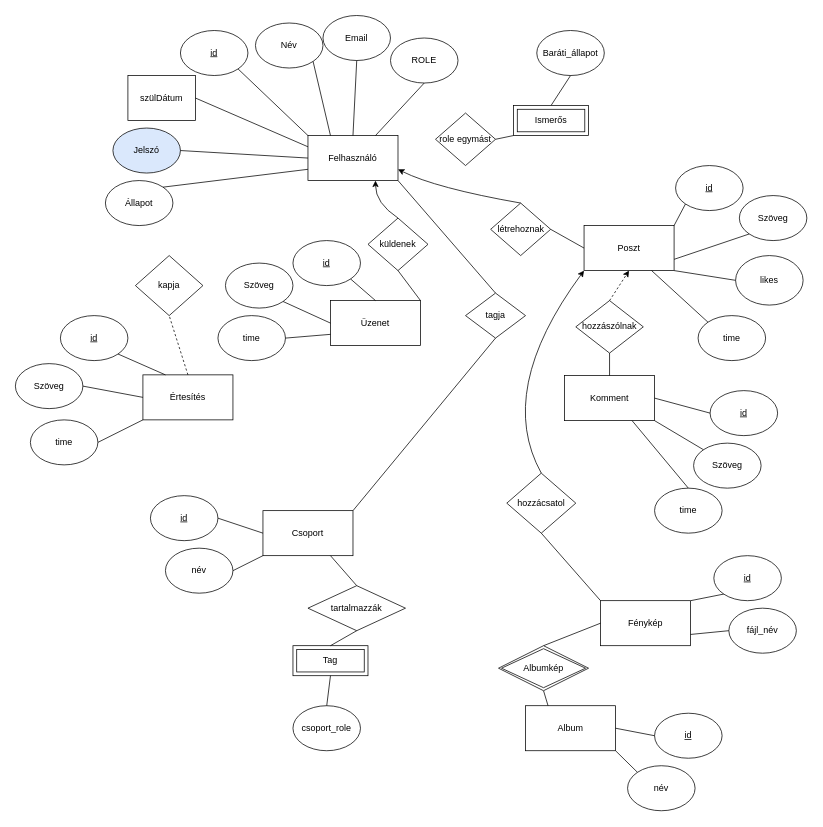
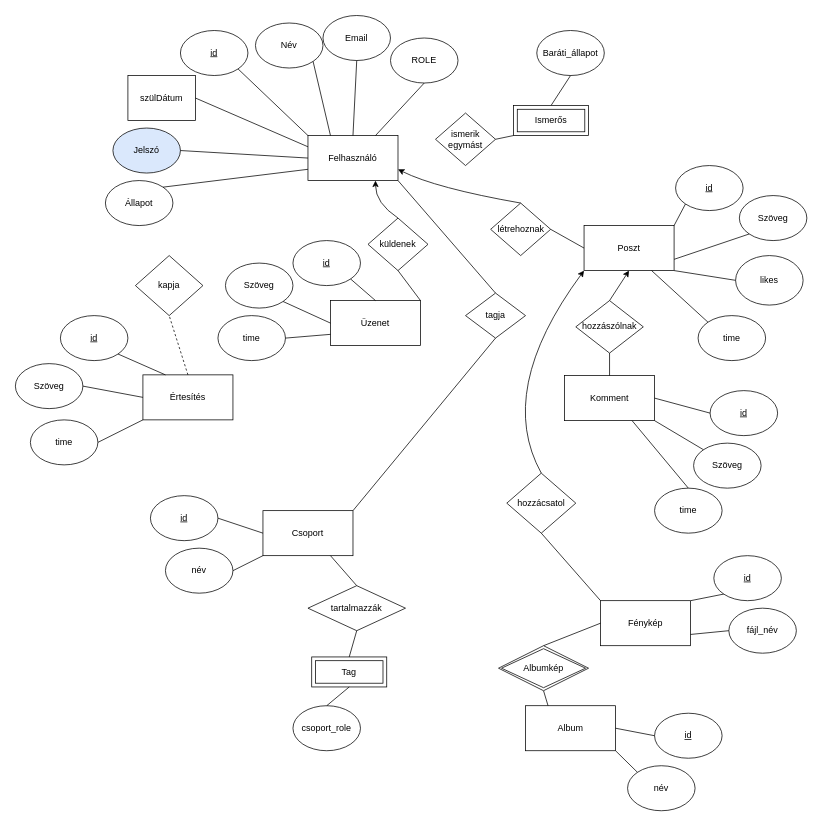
node "role egymást": label "role egymást" -> "ismerik egymást"
edge "hozzászólnak" -> "Poszt": style dashed -> solid
node "Tag": moved (330, 660) -> (349, 672)
